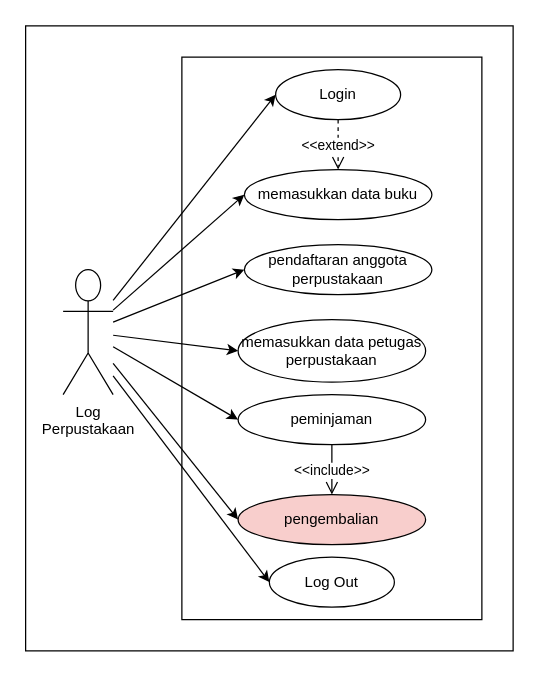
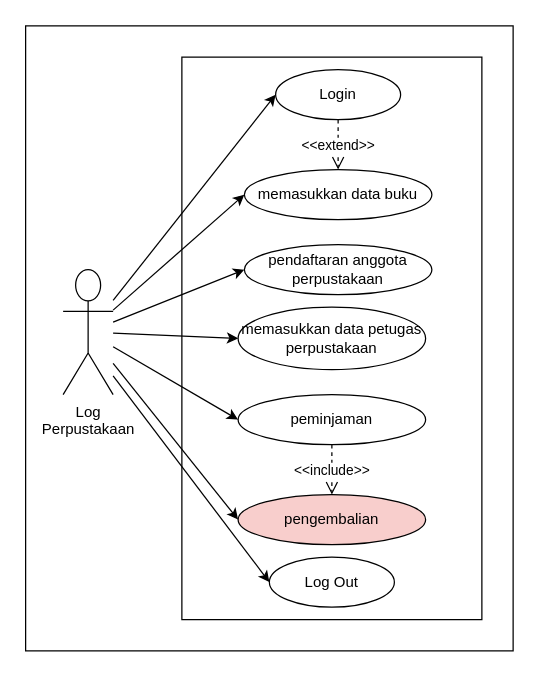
node "memasukkan data petugas perpustakaan": moved (332, 351) -> (332, 338)
edge "peminjaman" -> "pengembalian": style solid -> dashed
